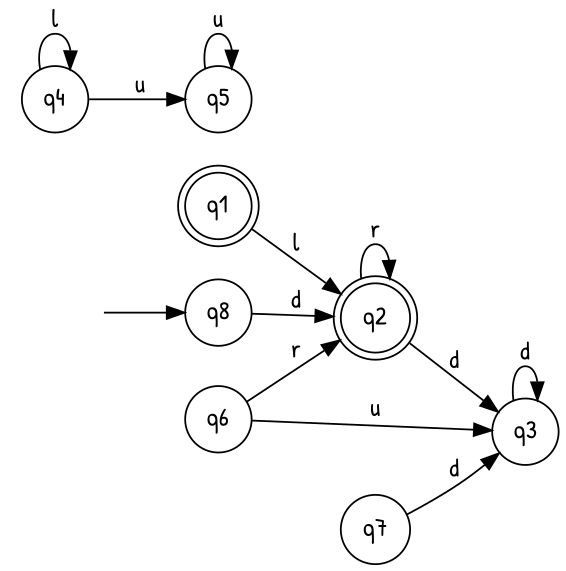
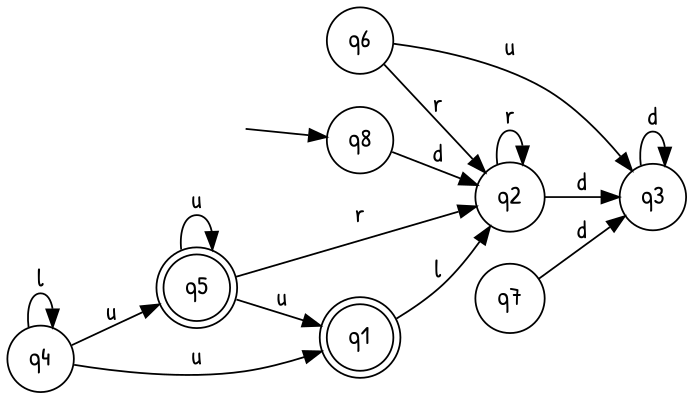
node "q5": shape circle -> doublecircle
edge "q5" -> "q2": added, label "r"
edge "q5" -> "q1": added, label "u"
node "q2": shape doublecircle -> circle
edge "q4" -> "q1": added, label "u"
